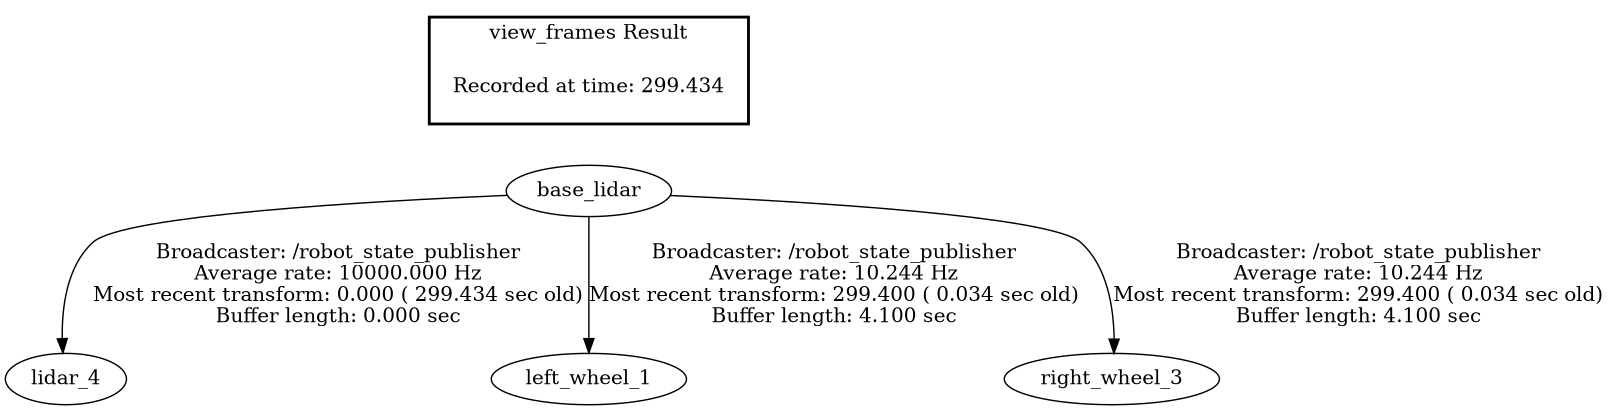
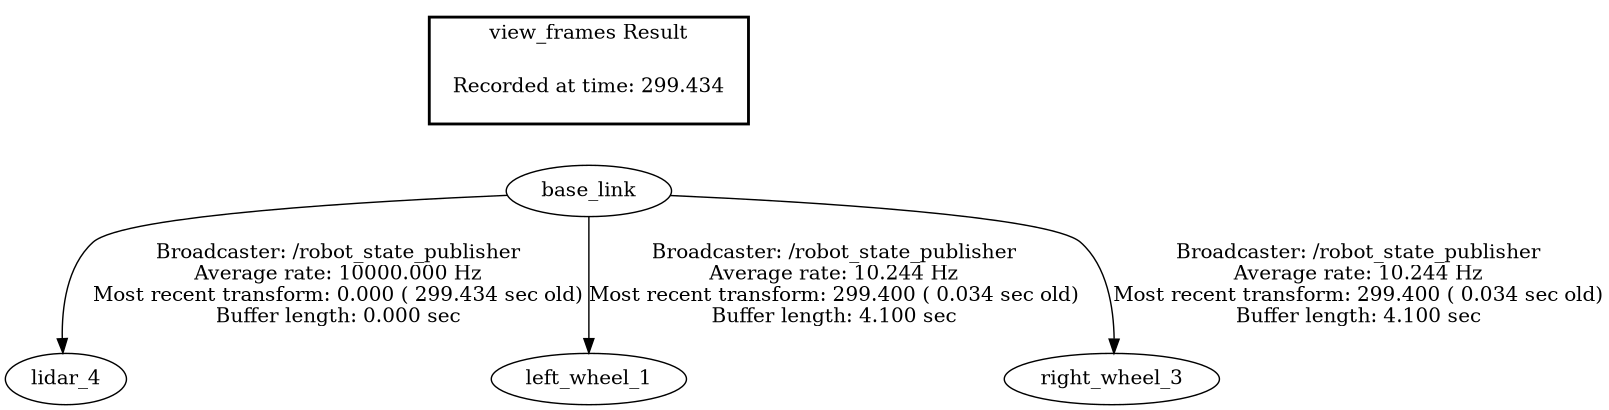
node "base_lidar": label "base_lidar" -> "base_link"
